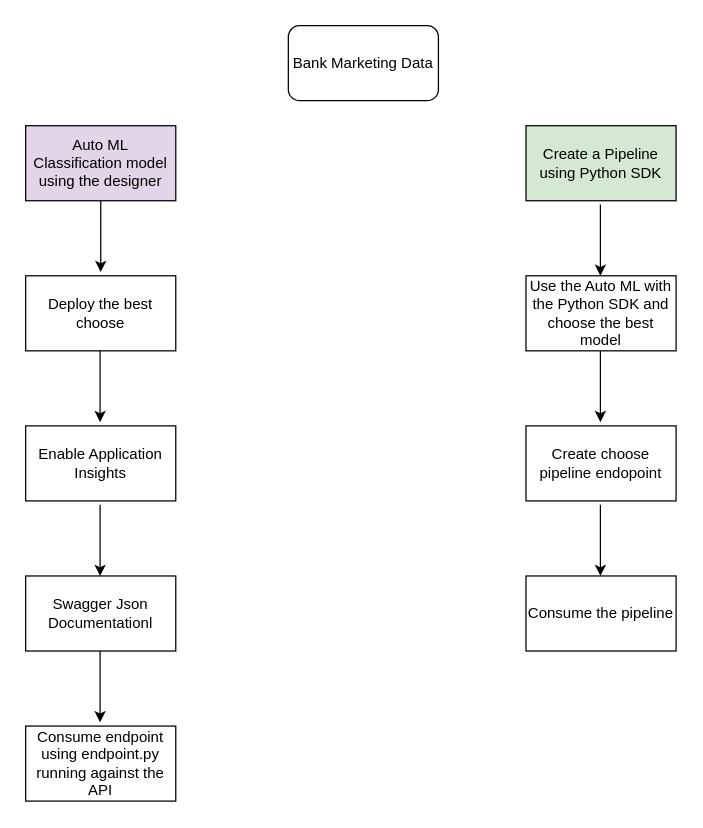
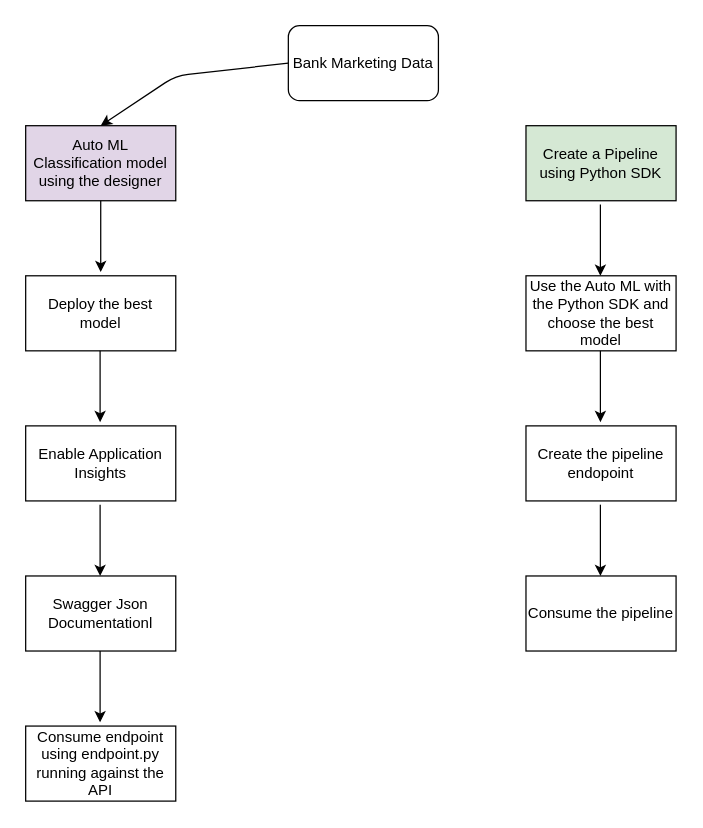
edge "Bank Marketing Data" -> "Auto ML Classification model using the designer": added
node "Deploy the best choose": label "Deploy the best choose" -> "Deploy the best model"
node "Create choose pipeline endopoint": label "Create choose pipeline endopoint" -> "Create the pipeline endopoint"
